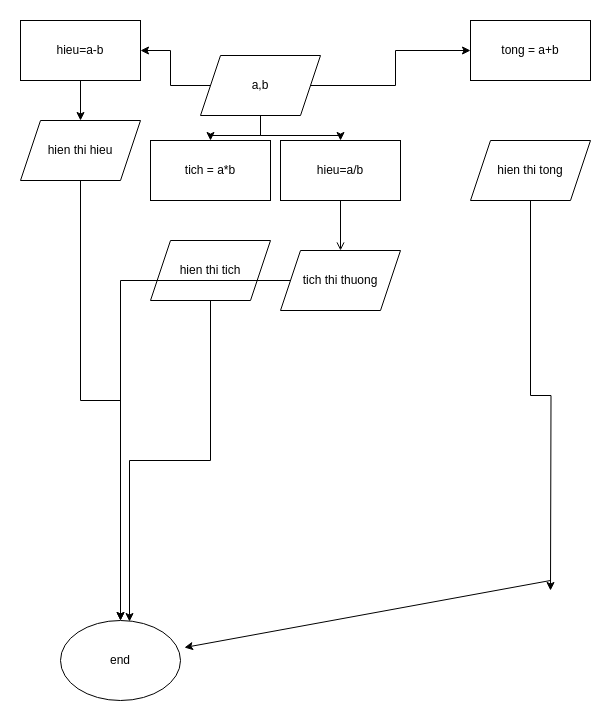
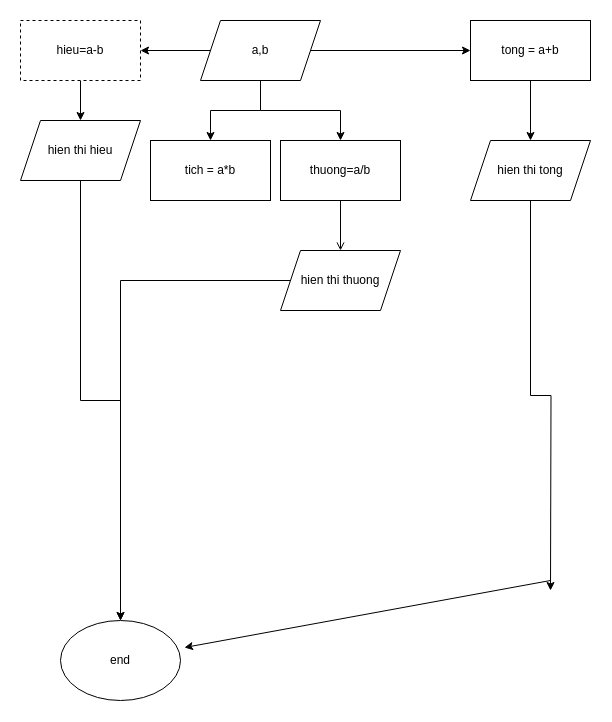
node "hieu=a-b": style solid -> dashed
node "a,b": moved (261, 86) -> (261, 51)
edge "tong = a+b" -> "hien thi tong": added
node "hieu=a/b": label "hieu=a/b" -> "thuong=a/b"
node "hien thi tich": removed
node "tich thi thuong": label "tich thi thuong" -> "hien thi thuong"
edge "hien thi tich" -> "end": removed
